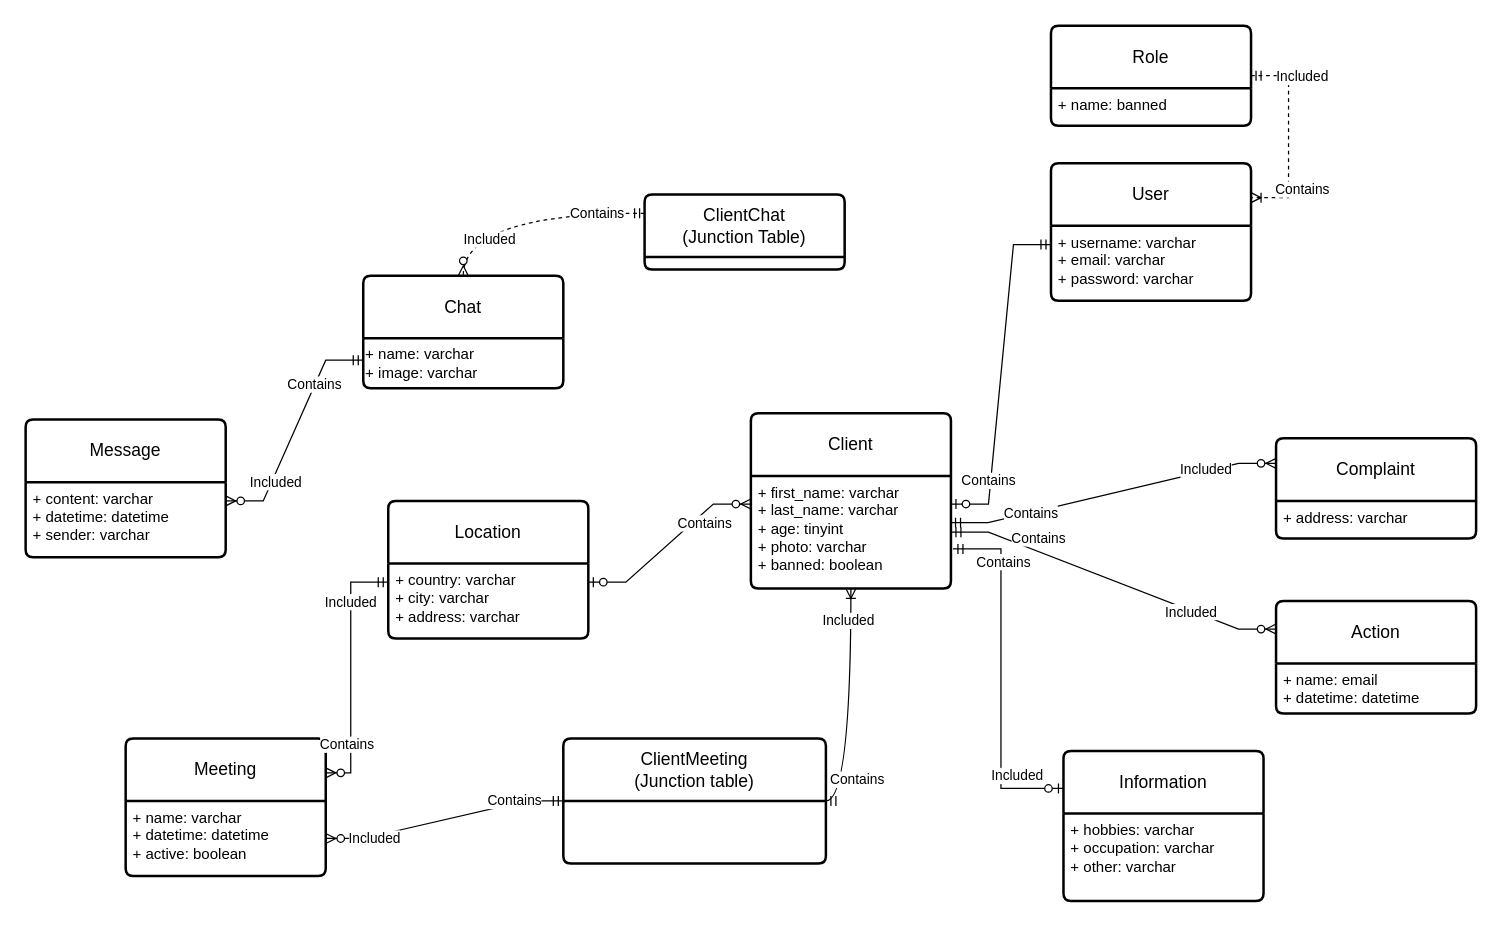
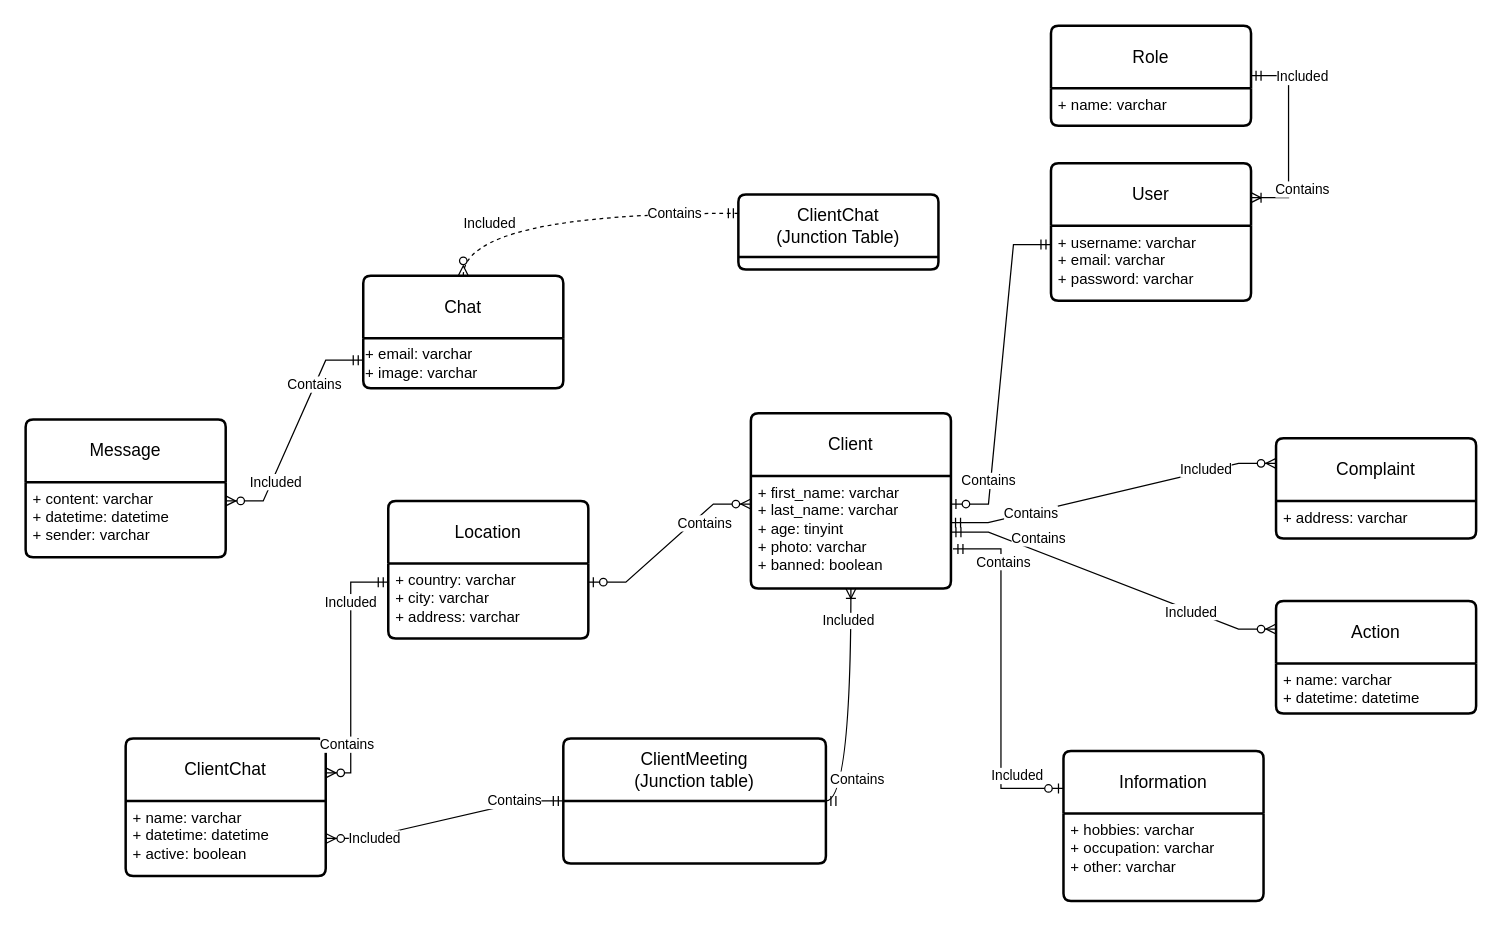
node "+ name: banned": label "+ name: banned" -> "+ name: varchar"
edge "Role" -- "User": style dashed -> solid
node "ClientChat (Junction Table)": moved (744, 232) -> (838, 232)
node "+ name: varchar + image: varchar": label "+ name: varchar + image: varchar" -> "+ email: varchar + image: varchar"
node "+ name: email + datetime: datetime": label "+ name: email + datetime: datetime" -> "+ name: varchar + datetime: datetime"
node "Meeting": label "Meeting" -> "ClientChat"
